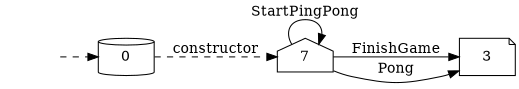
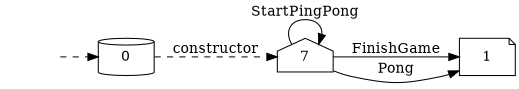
node "3": label "3" -> "1"
